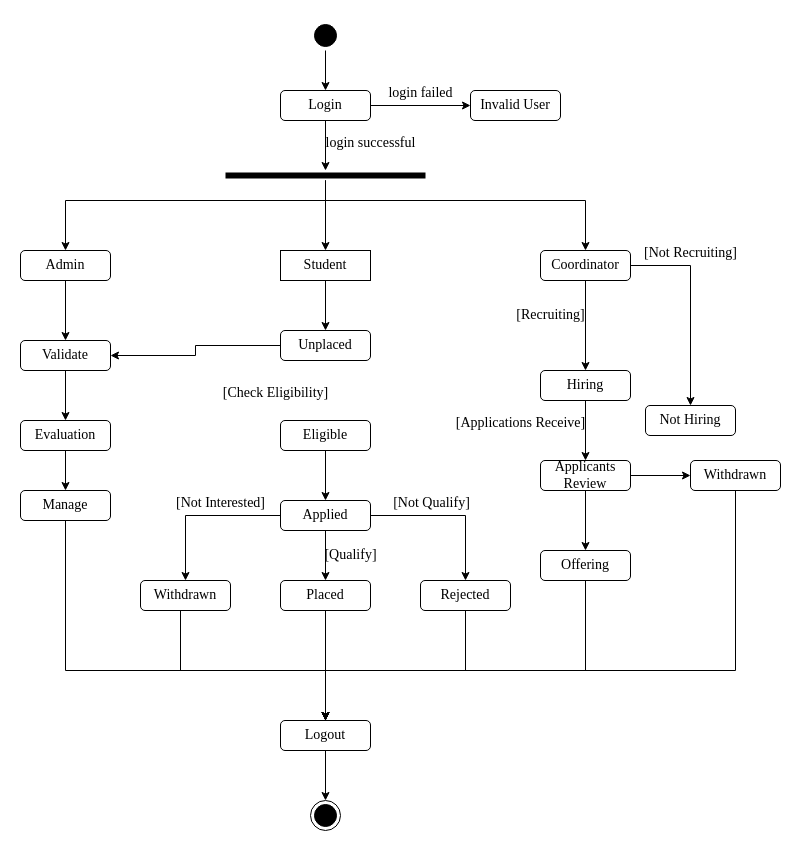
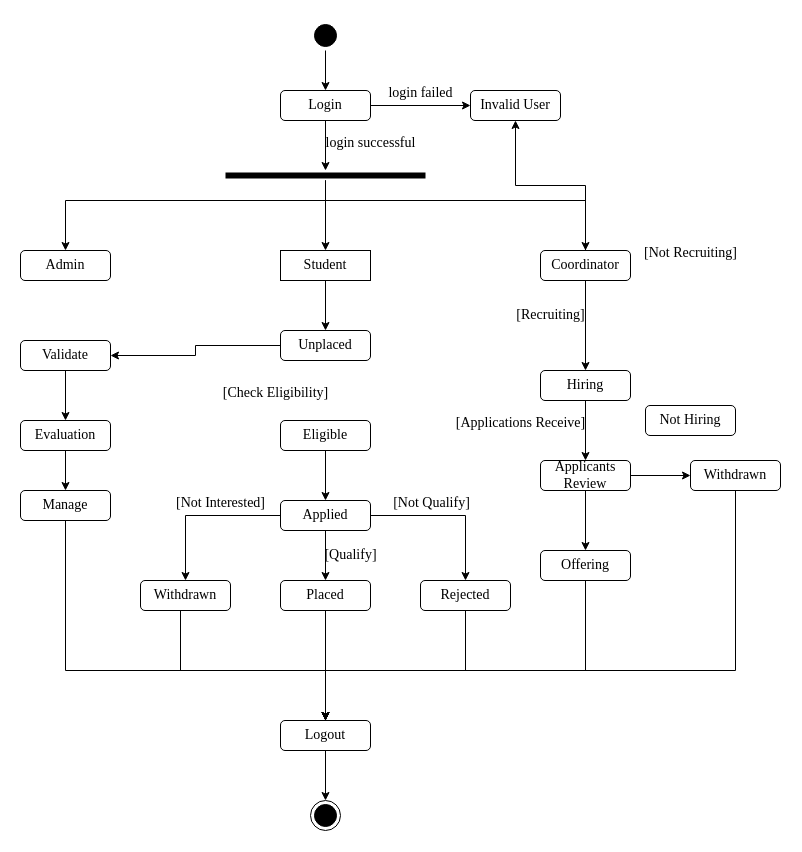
edge "Coordinator" -> "Not Hiring": now "Coordinator" -> "Invalid User"
edge "Admin" -> "Validate": removed
